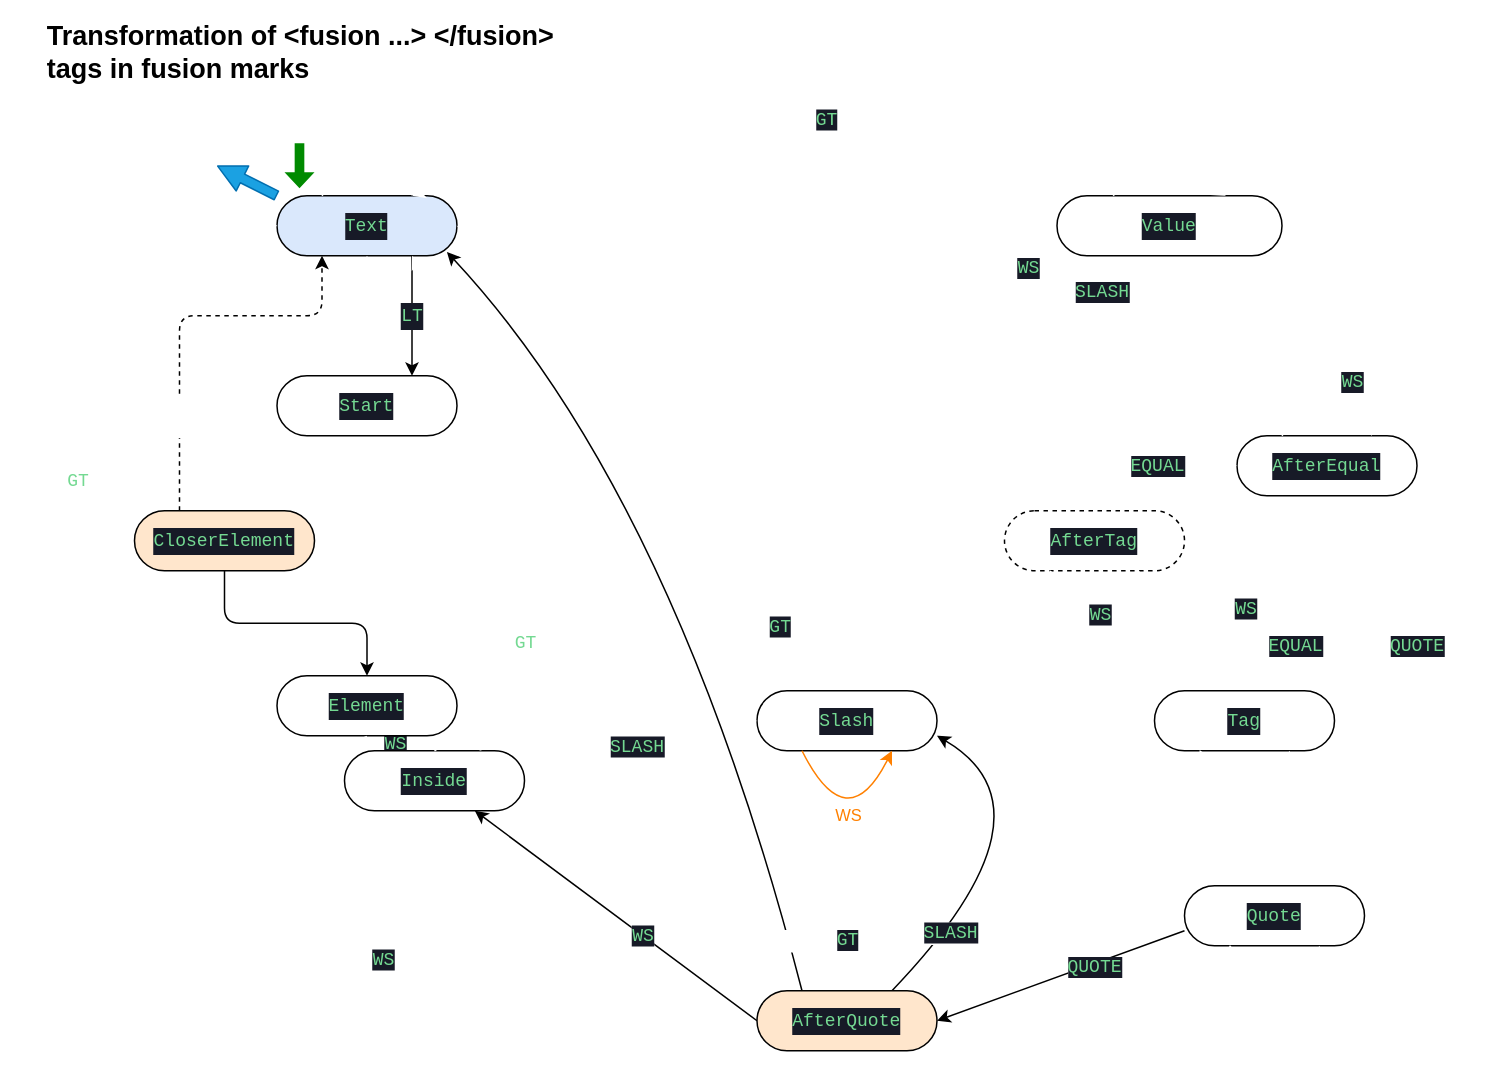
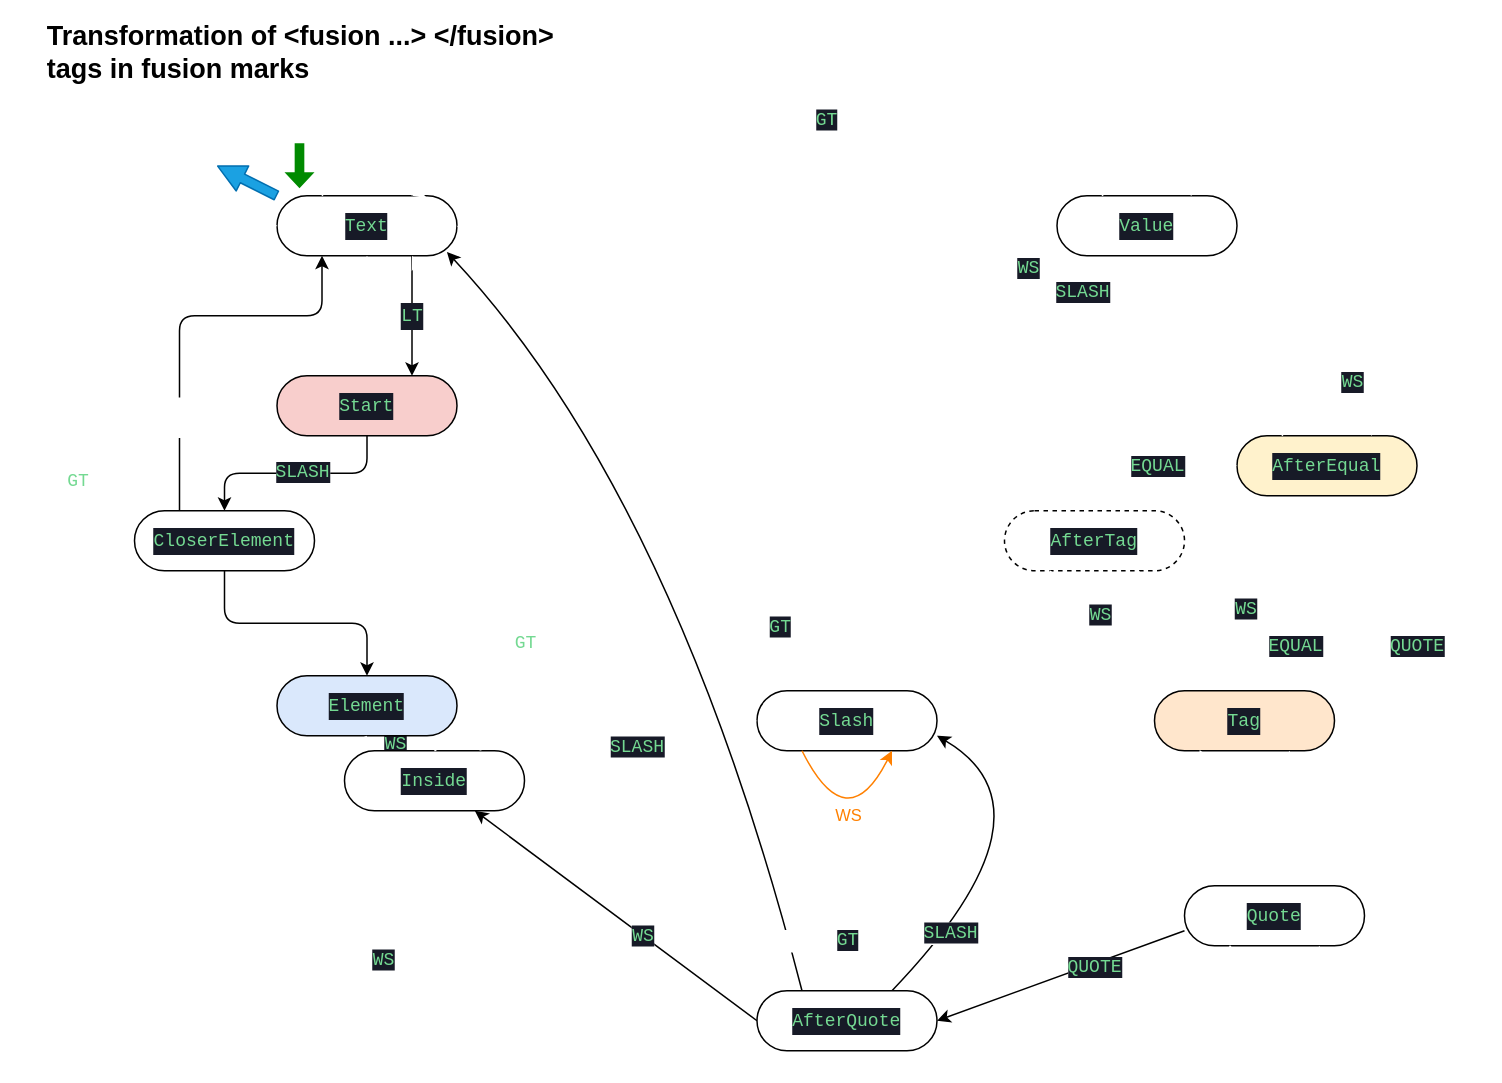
node "Text": fillcolor #dae8fc -> #ffffff
node "Value": size 225x60 -> 180x60
edge "CloserElement" -> "Text": style dashed -> solid
node "Start": fillcolor #ffffff -> #f8cecc
edge "Start" -> "AfterQuote": now "Start" -> "Element"
node "AfterEqual": fillcolor #ffffff -> #fff2cc
edge "Start" -> "CloserElement": added, label "SLASH"
edge "AfterTag" -> "Text": removed, label "other (back)"
node "CloserElement": fillcolor #ffe6cc -> #ffffff
edge "AfterTag" -- "Tag": arrowhead none -> classic
edge "Tag" -> "AfterEqual": arrowhead diamond -> classic
node "Element": fillcolor #ffffff -> #dae8fc
node "Tag": fillcolor #ffffff -> #ffe6cc
node "AfterQuote": fillcolor #ffe6cc -> #ffffff
